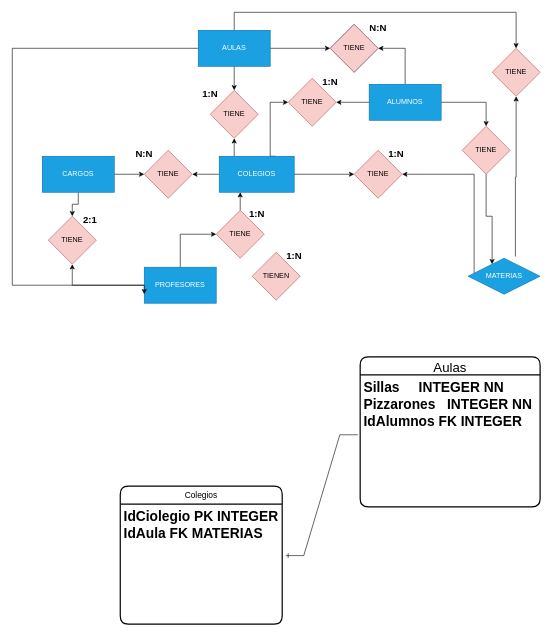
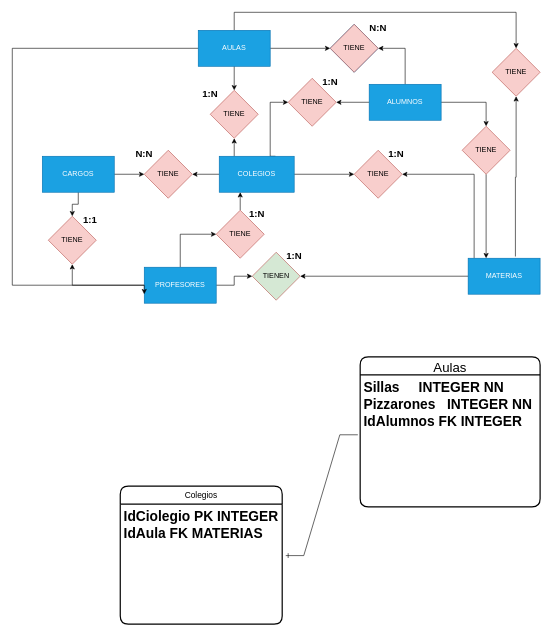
node "2:1": label "2:1" -> "1:1"
edge "PROFESORES" -> "TIENEN": added
node "TIENEN": fillcolor #f8cecc -> #d5e8d4
edge "MATERIAS" -> "TIENEN": added
node "MATERIAS": shape diamond -> rectangle
